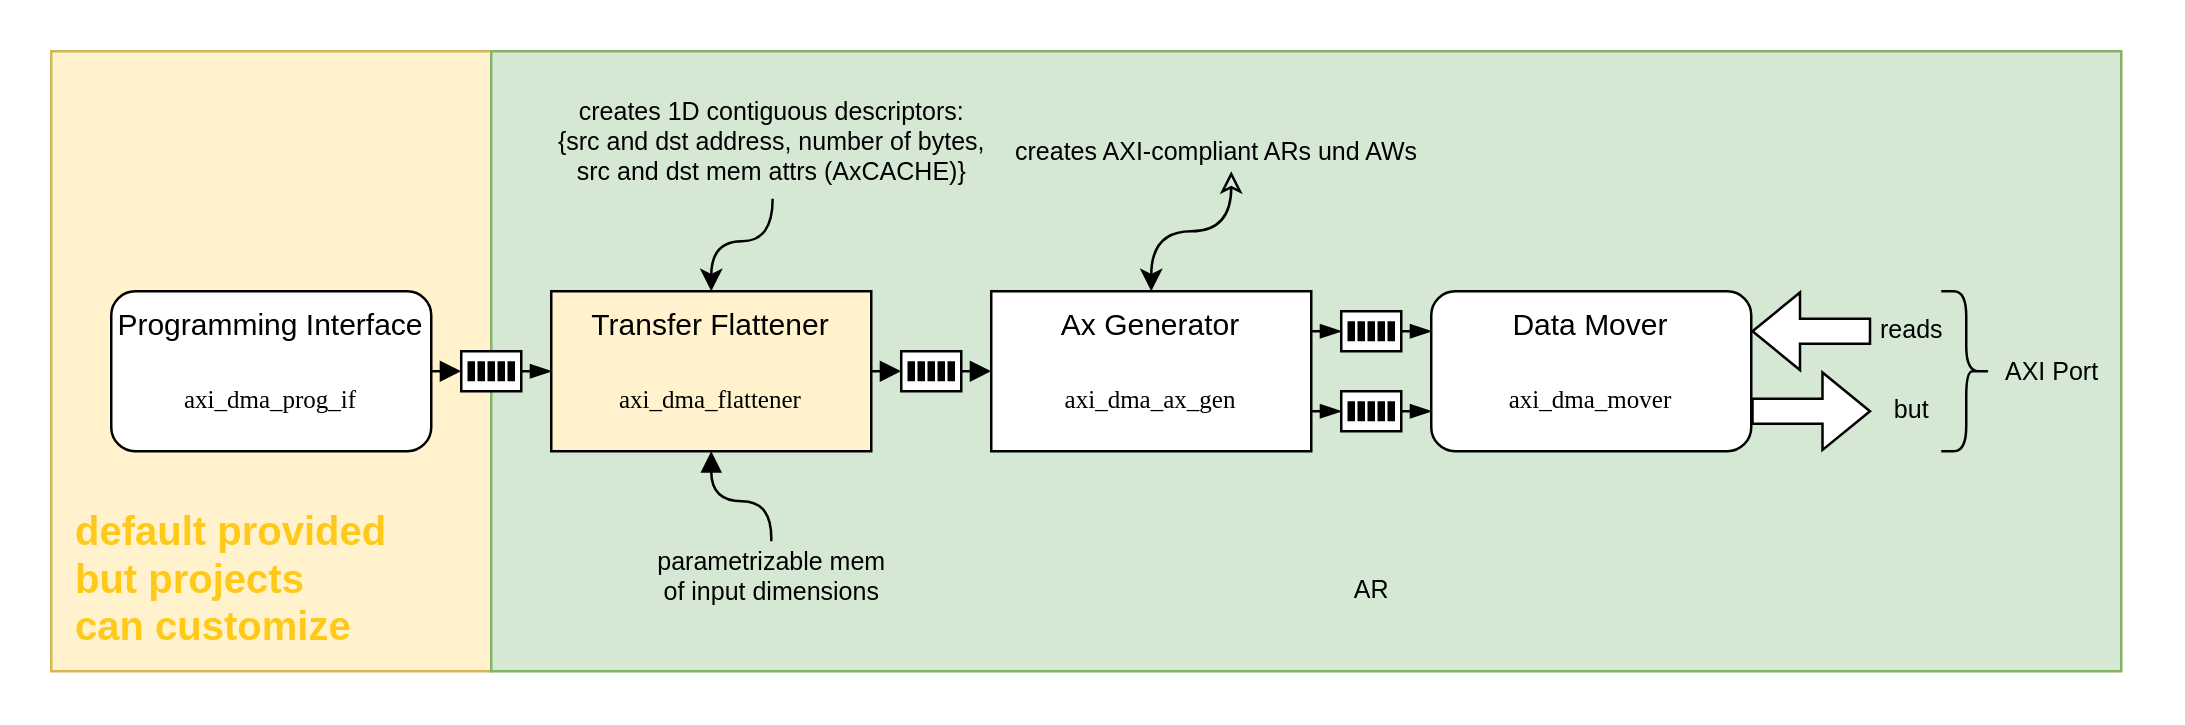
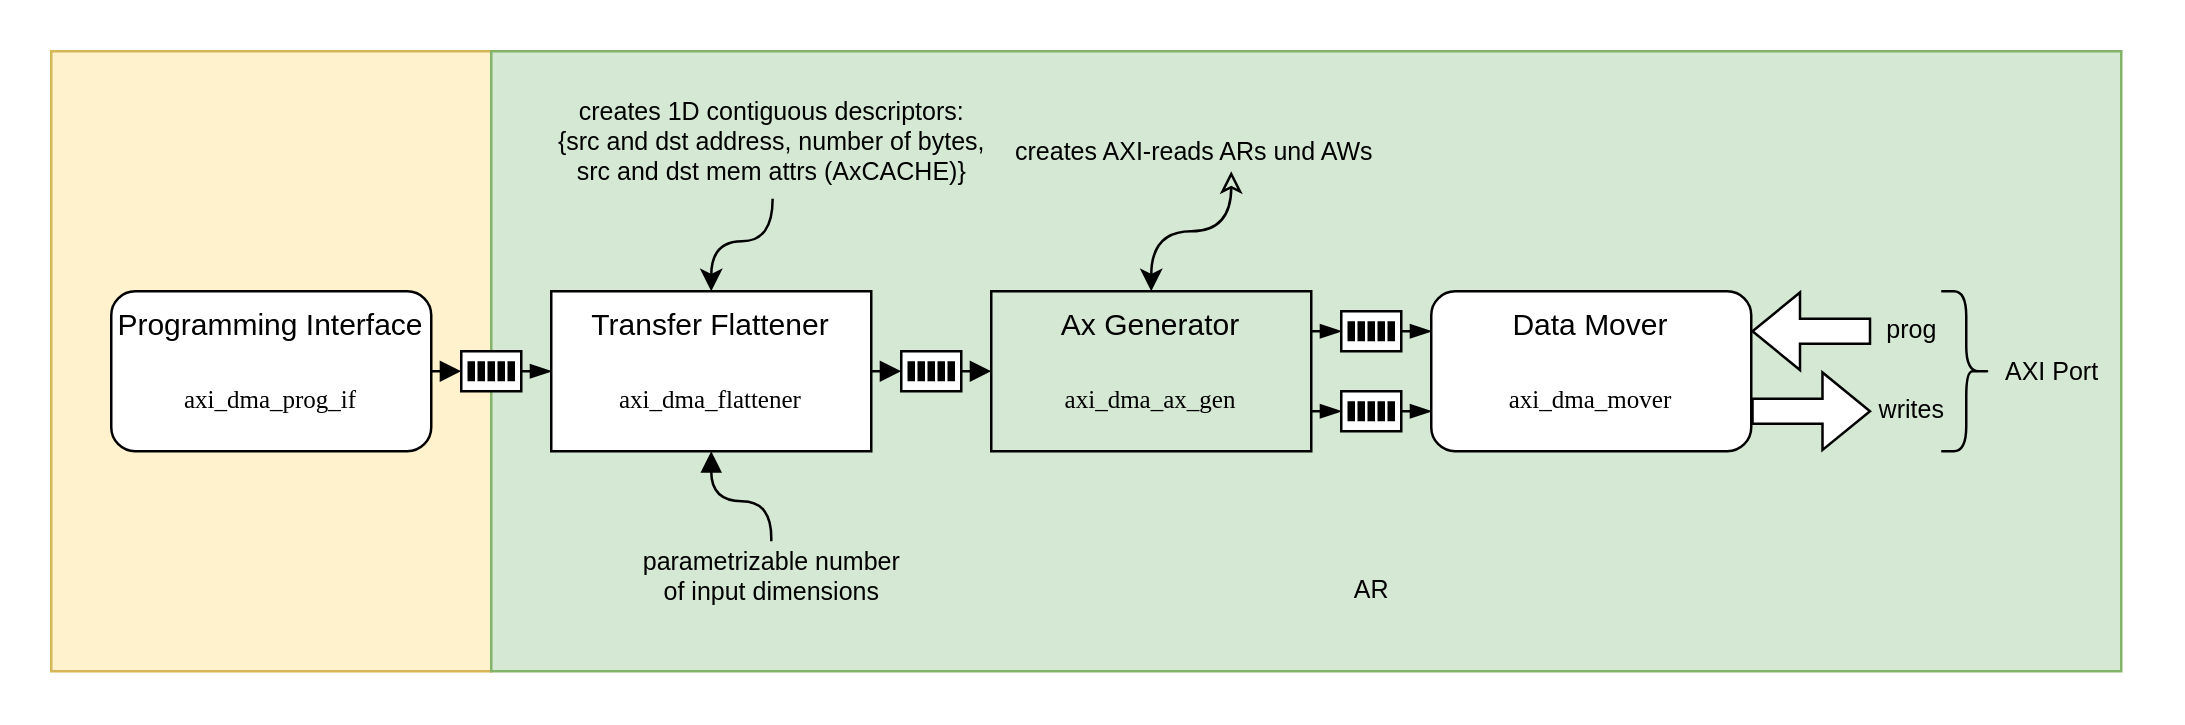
node "creates AXI-compliant ARs und AWs": label "creates AXI-compliant ARs und AWs" -> "creates AXI-reads ARs und AWs"
node "reads": label "reads" -> "prog"
node "Transfer Flattener axi_dma_flattener": fillcolor #fff2cc -> #ffffff
node "Ax Generator axi_dma_ax_gen": fillcolor #ffffff -> #d5e8d4
node "but": label "but" -> "writes"
node "default provided but projects can customize": removed
node "parametrizable mem of input dimensions": label "parametrizable mem of input dimensions" -> "parametrizable number of input dimensions"
